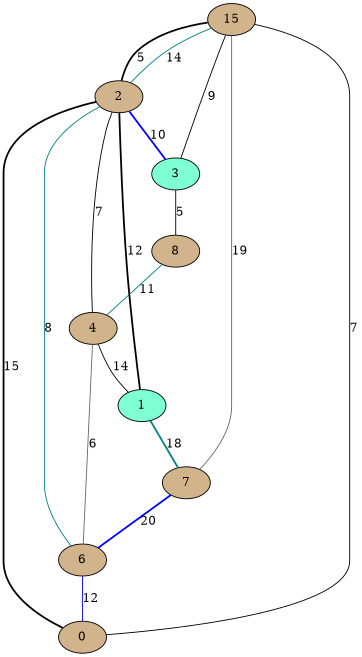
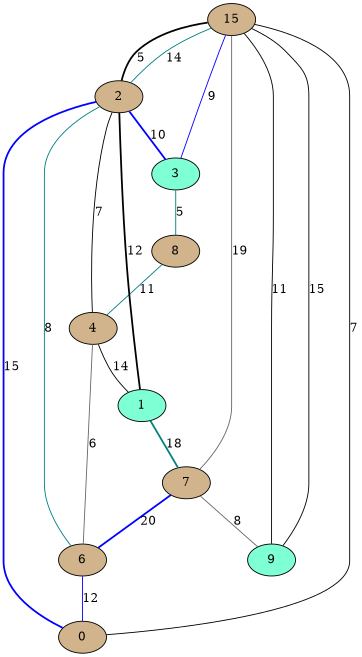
edge "15" -- "3": color black -> blue
edge "3" -- "8": color black -> teal
edge "2" -- "0": color black -> blue
node "9": added
